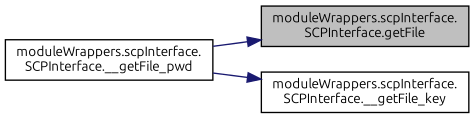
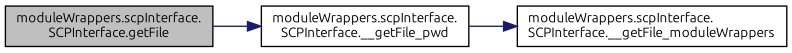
edge "moduleWrappers.scpInterface. SCPInterface.__getFile_pwd" -> "moduleWrappers.scpInterface. SCPInterface.getFile": reversed
node "moduleWrappers.scpInterface. SCPInterface.__getFile_key": label "moduleWrappers.scpInterface. SCPInterface.__getFile_key" -> "moduleWrappers.scpInterface. SCPInterface.__getFile_moduleWrappers"
